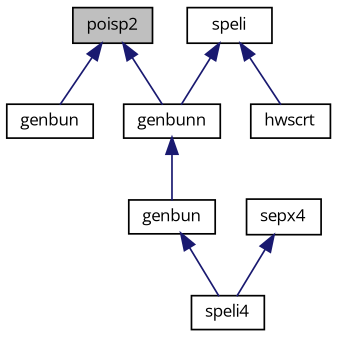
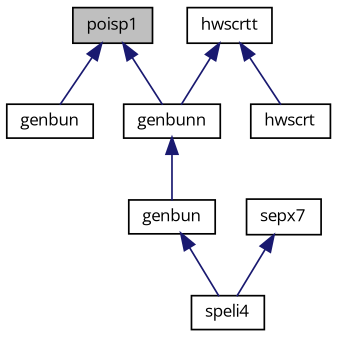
node "poisp2": label "poisp2" -> "poisp1"
node "speli": label "speli" -> "hwscrtt"
node "sepx4": label "sepx4" -> "sepx7"
